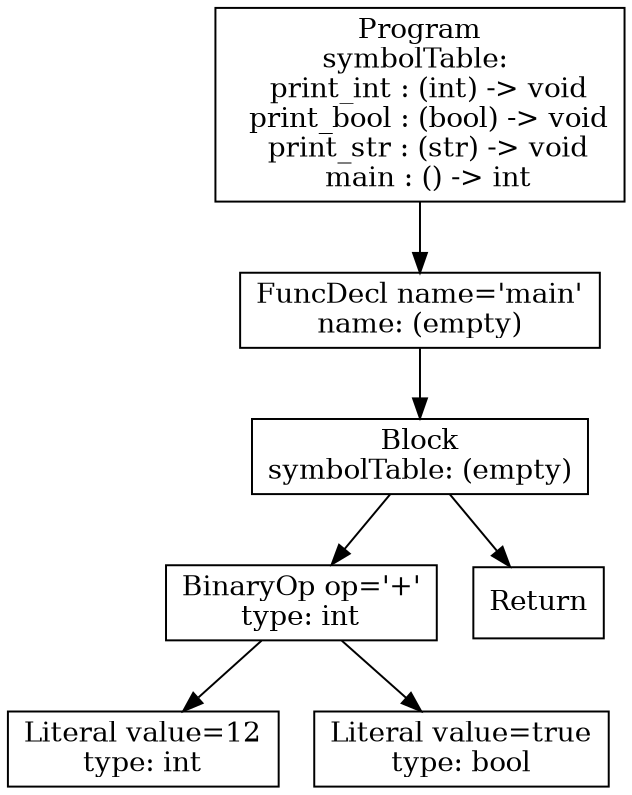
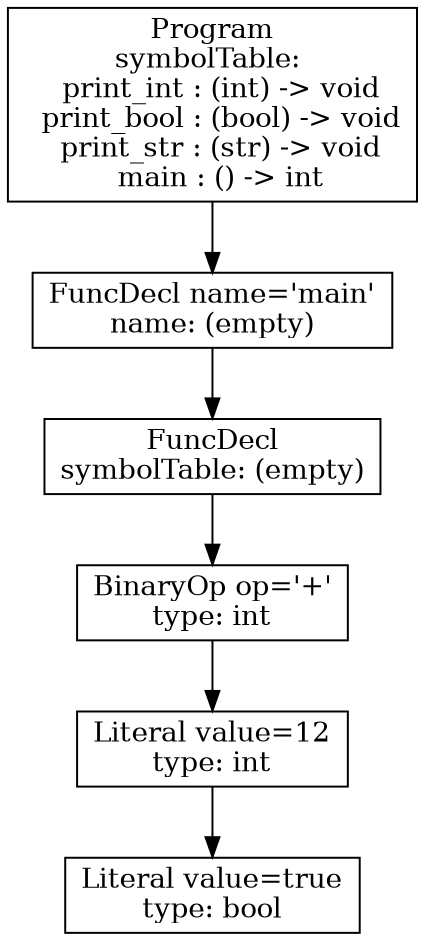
node "Block symbolTable: (empty)": label "Block symbolTable: (empty)" -> "FuncDecl symbolTable: (empty)"
node "Return": removed
edge "BinaryOp op='+' type: int" -> "Literal value=true type: bool": now "Literal value=12 type: int" -> "Literal value=true type: bool"
